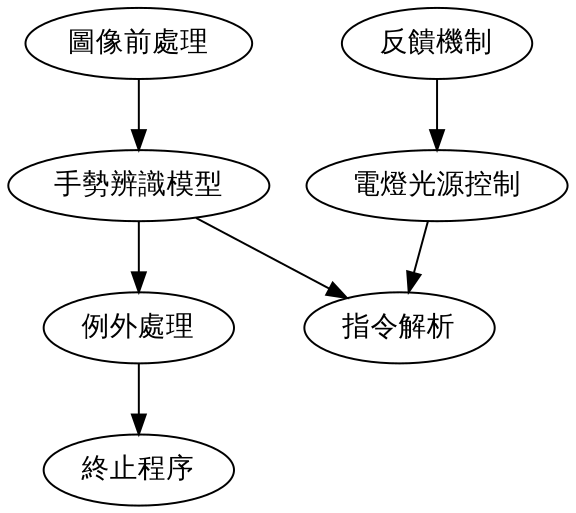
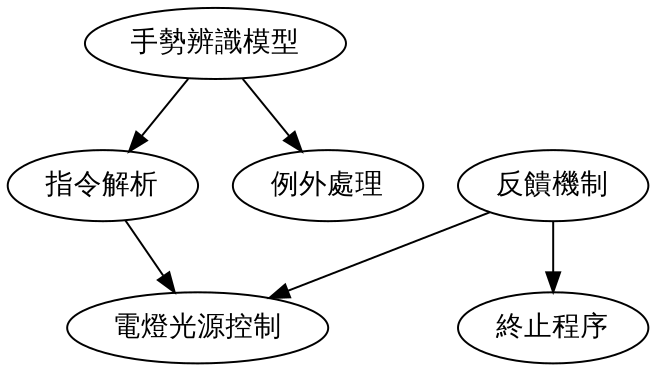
node "圖像前處理": removed
edge "電燈光源控制" -> "指令解析": reversed
edge "例外處理" -> "終止程序": now "反饋機制" -> "終止程序"
